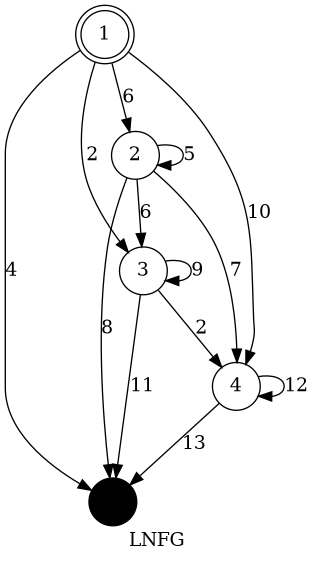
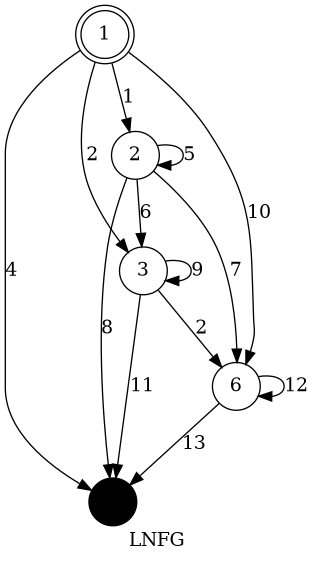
edge "1" -> "2": label "6" -> "1"
node "4": label "4" -> "6"
